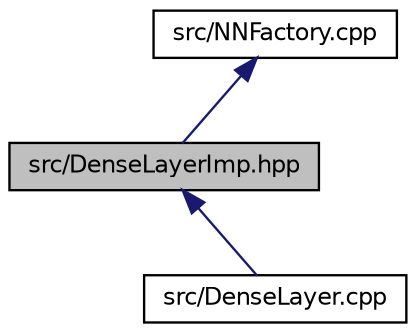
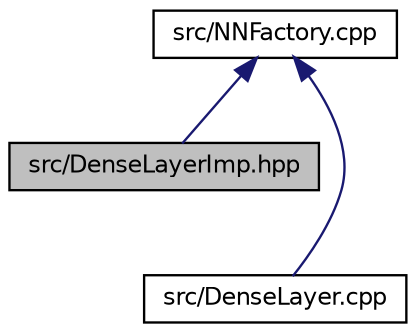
edge "src/DenseLayer.cpp" -> "src/DenseLayerImp.hpp": now "src/DenseLayer.cpp" -> "src/NNFactory.cpp"
